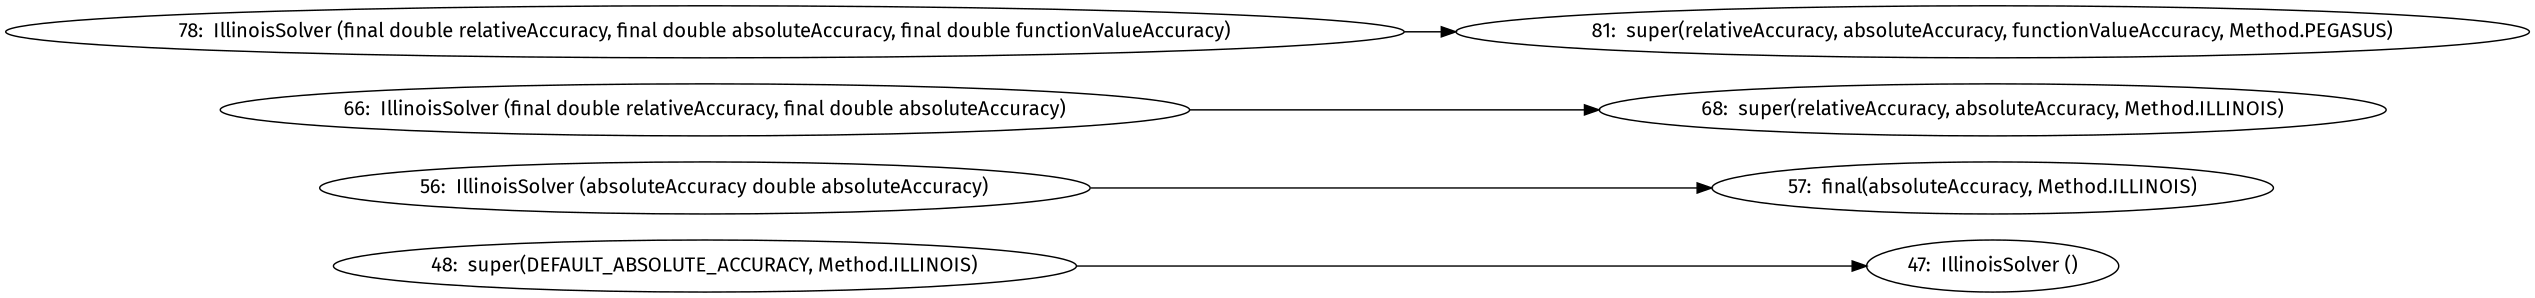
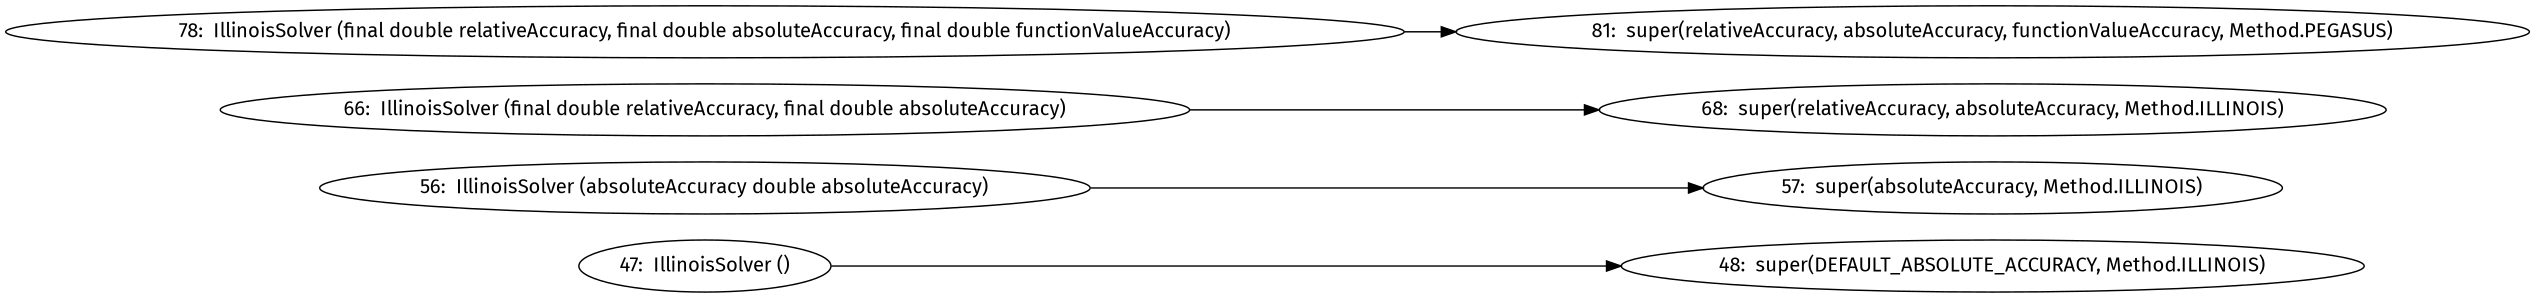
node "57:  final(absoluteAccuracy, Method.ILLINOIS)": label "57:  final(absoluteAccuracy, Method.ILLINOIS)" -> "57:  super(absoluteAccuracy, Method.ILLINOIS)"
edge "48:  super(DEFAULT_ABSOLUTE_ACCURACY, Method.ILLINOIS)" -> "47:  IllinoisSolver ()": reversed
